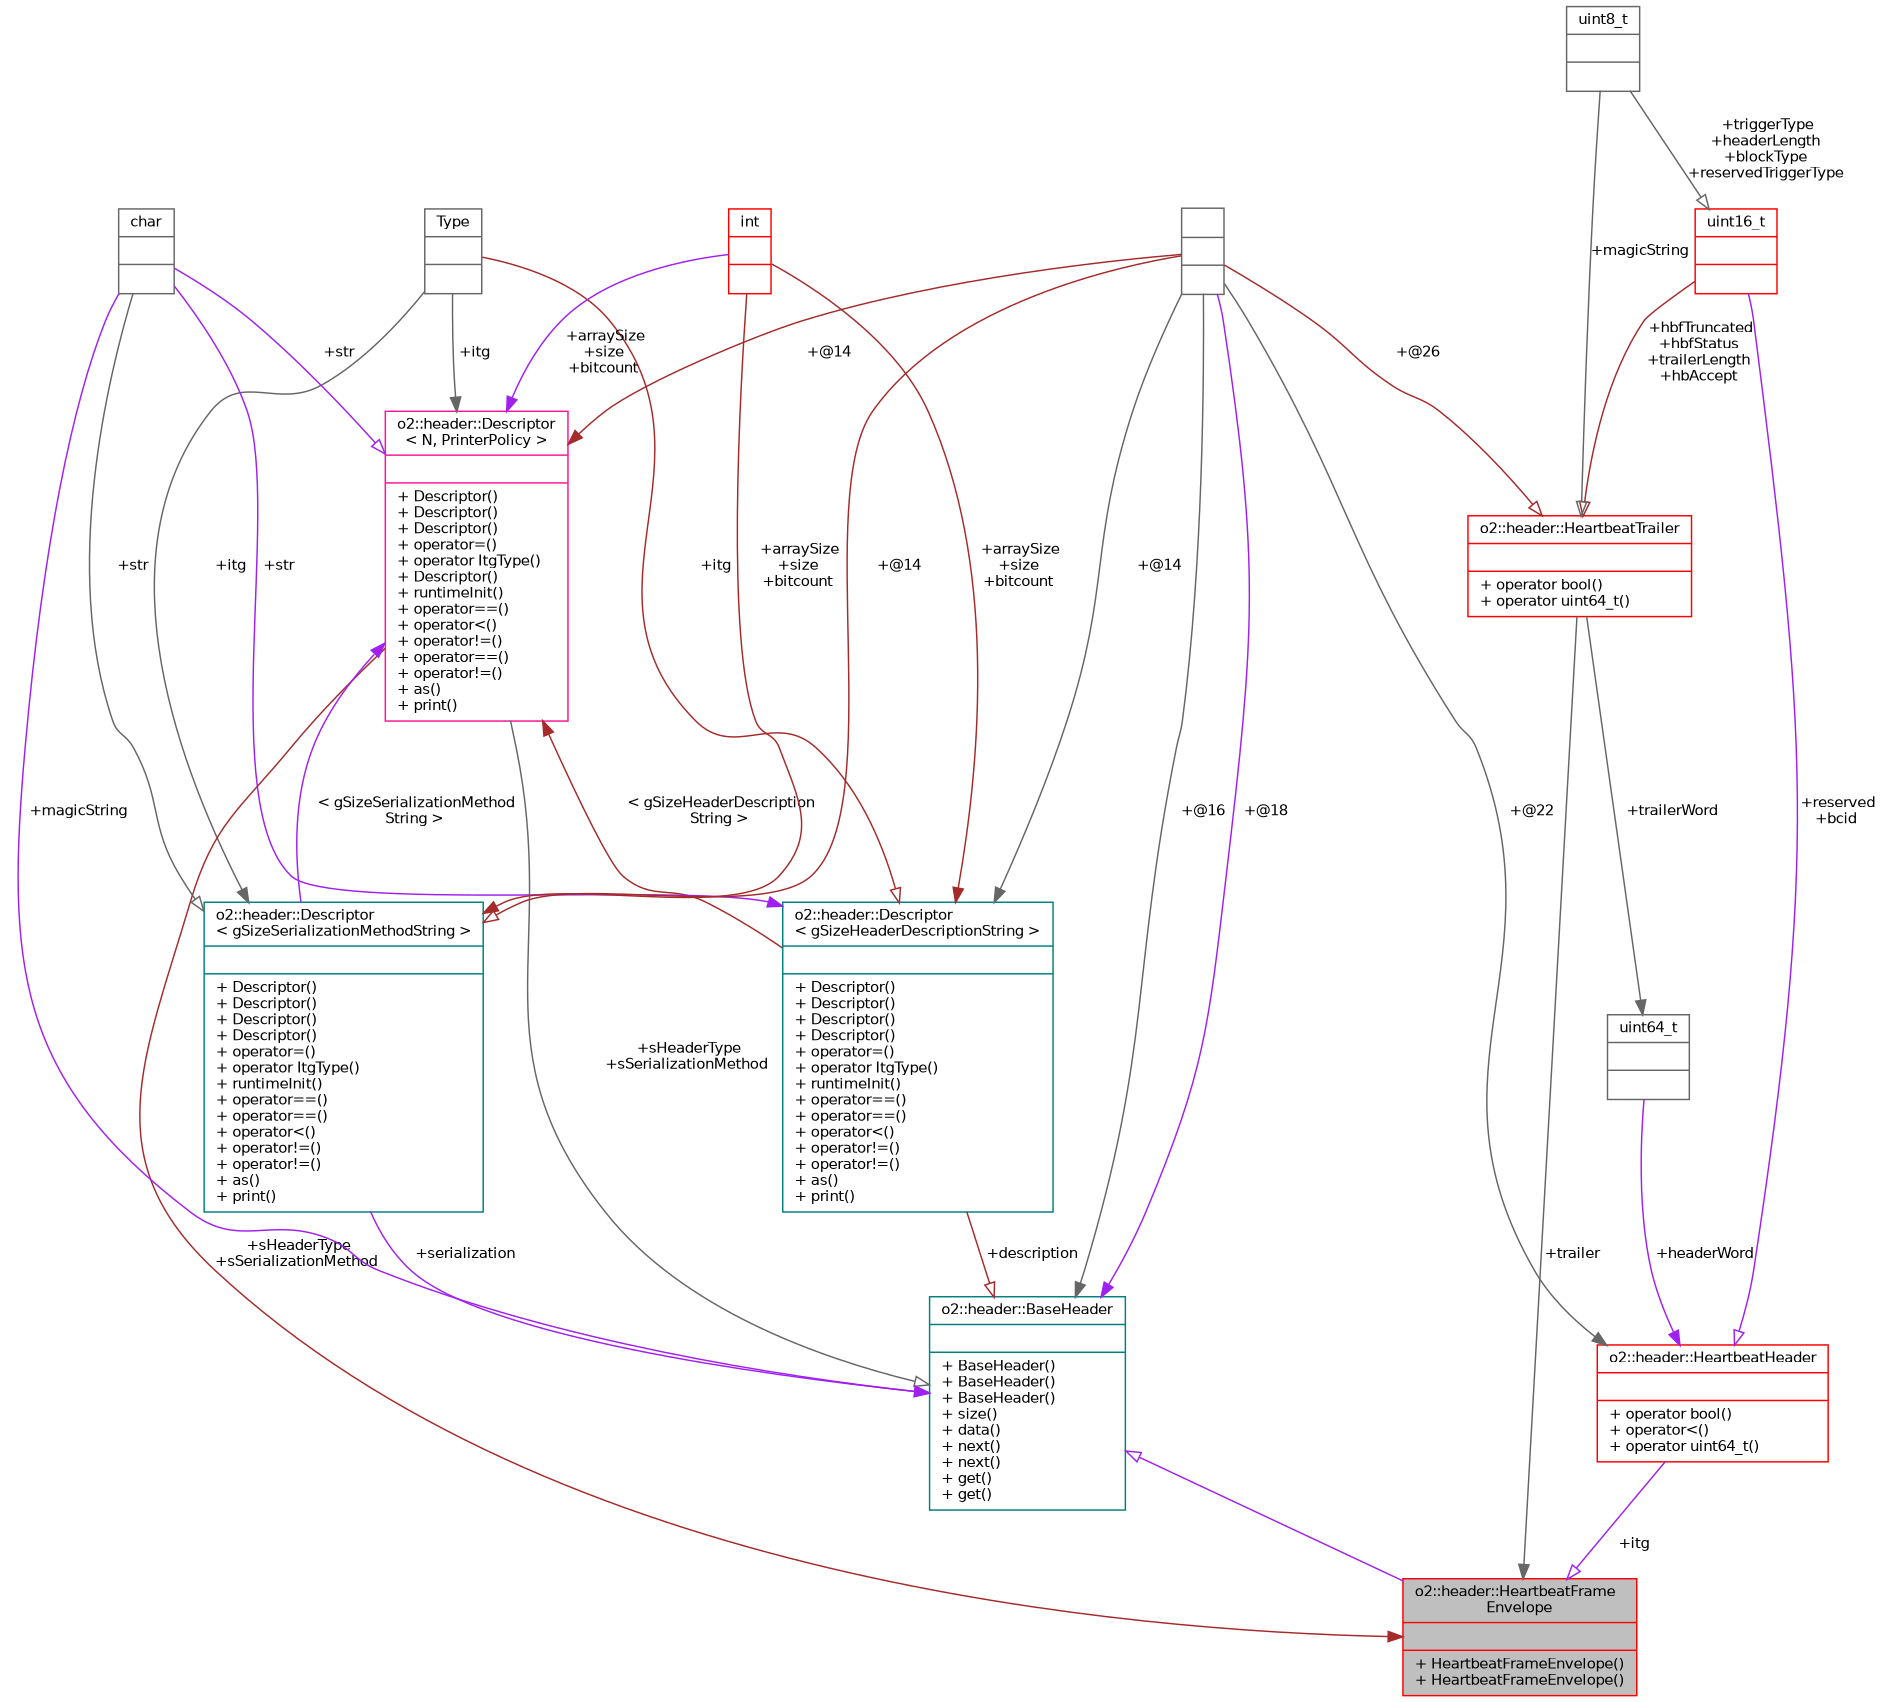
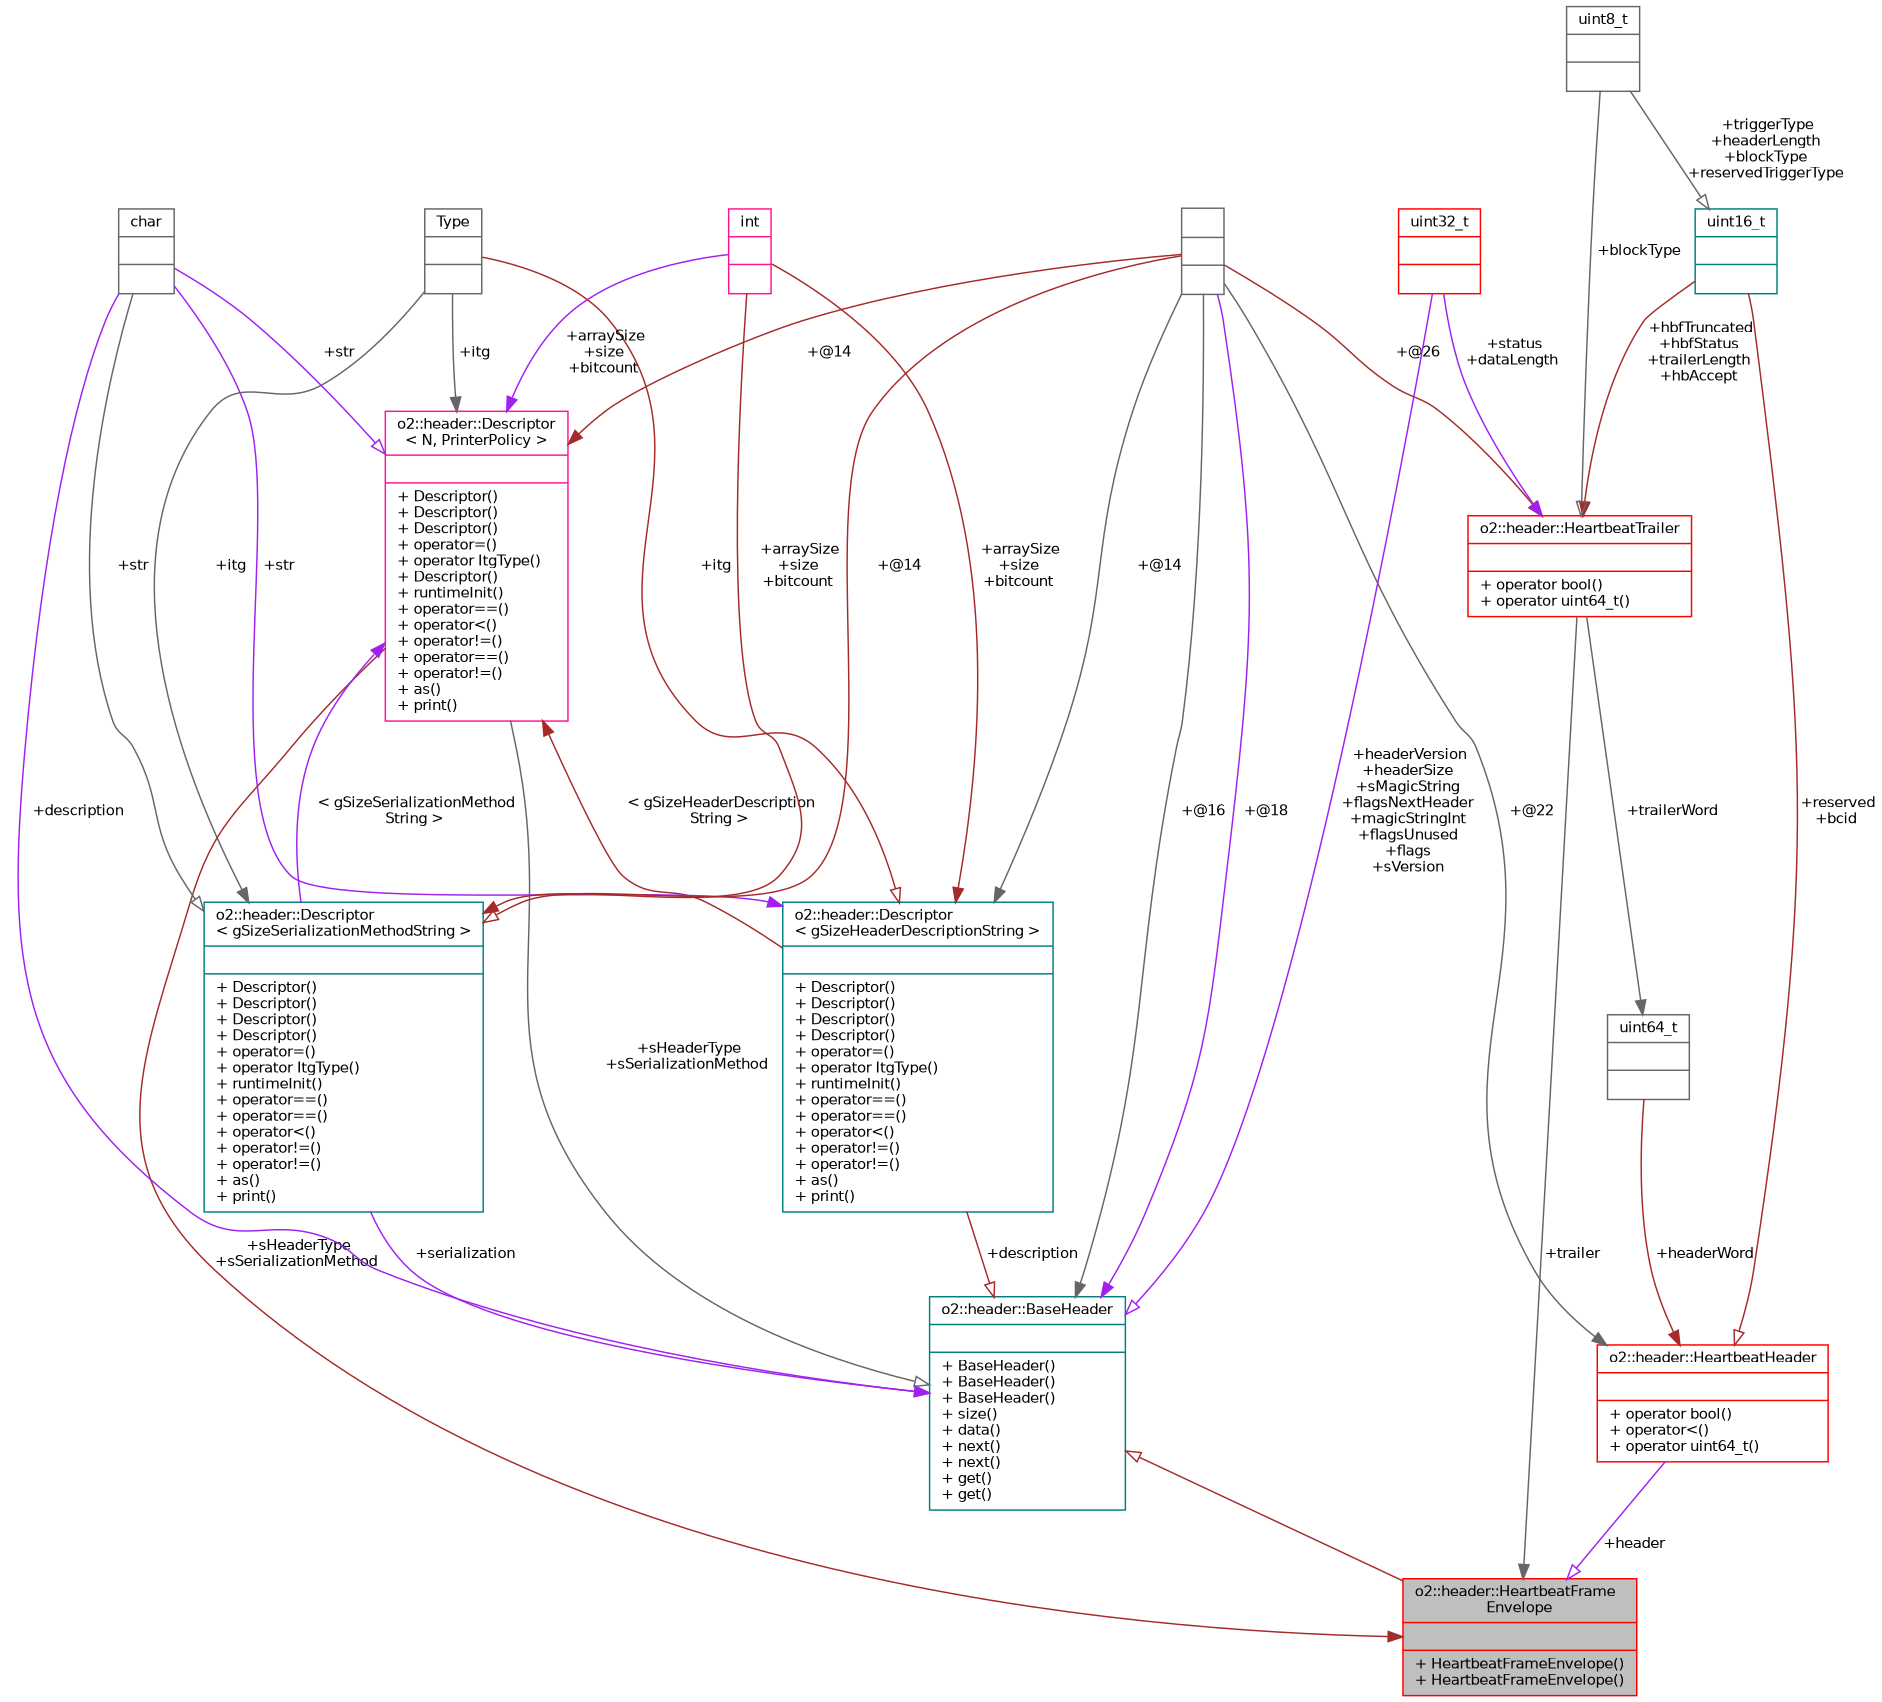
node "int": color red -> deeppink
node "uint32_t": added
edge "uint8_t" -> "o2::header::HeartbeatTrailer": label " +magicString" -> " +blockType"
node "uint16_t": color red -> teal
edge "uint16_t" -> "o2::header::HeartbeatTrailer": arrowhead onormal -> normal
edge "char" -> "o2::header::BaseHeader": label " +magicString" -> " +description"
edge "uint16_t" -> "o2::header::HeartbeatHeader": color purple -> brown
edge "uint64_t" -> "o2::header::HeartbeatHeader": color purple -> brown
edge "o2::header::HeartbeatFrame" -> "o2::header::BaseHeader": color purple -> brown
edge "o2::header::HeartbeatHeader" -> "o2::header::HeartbeatFrame": label " +itg" -> " +header"
